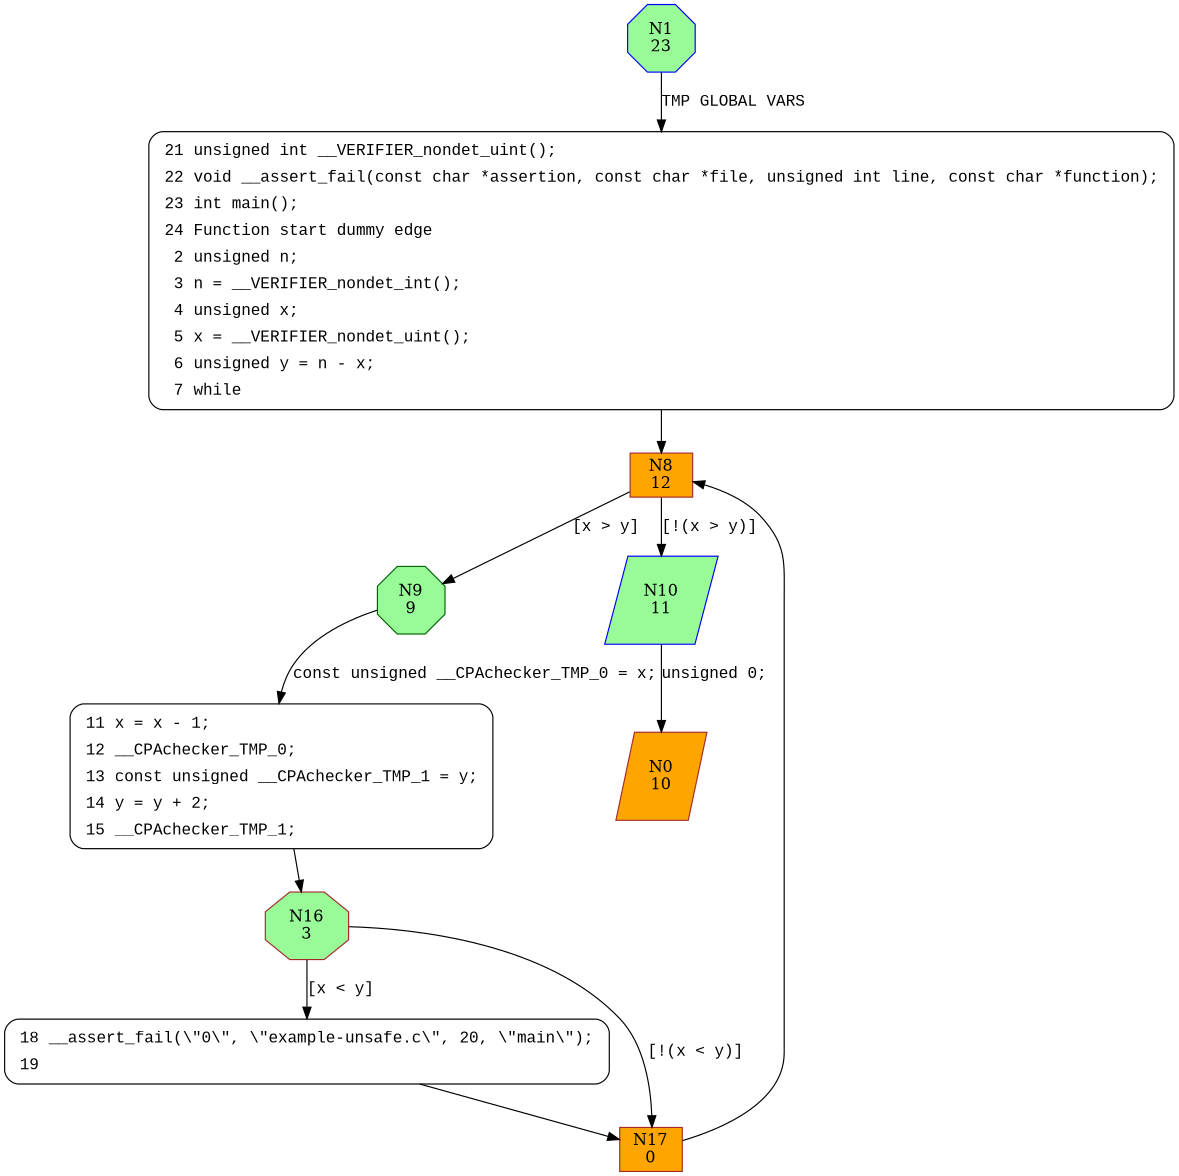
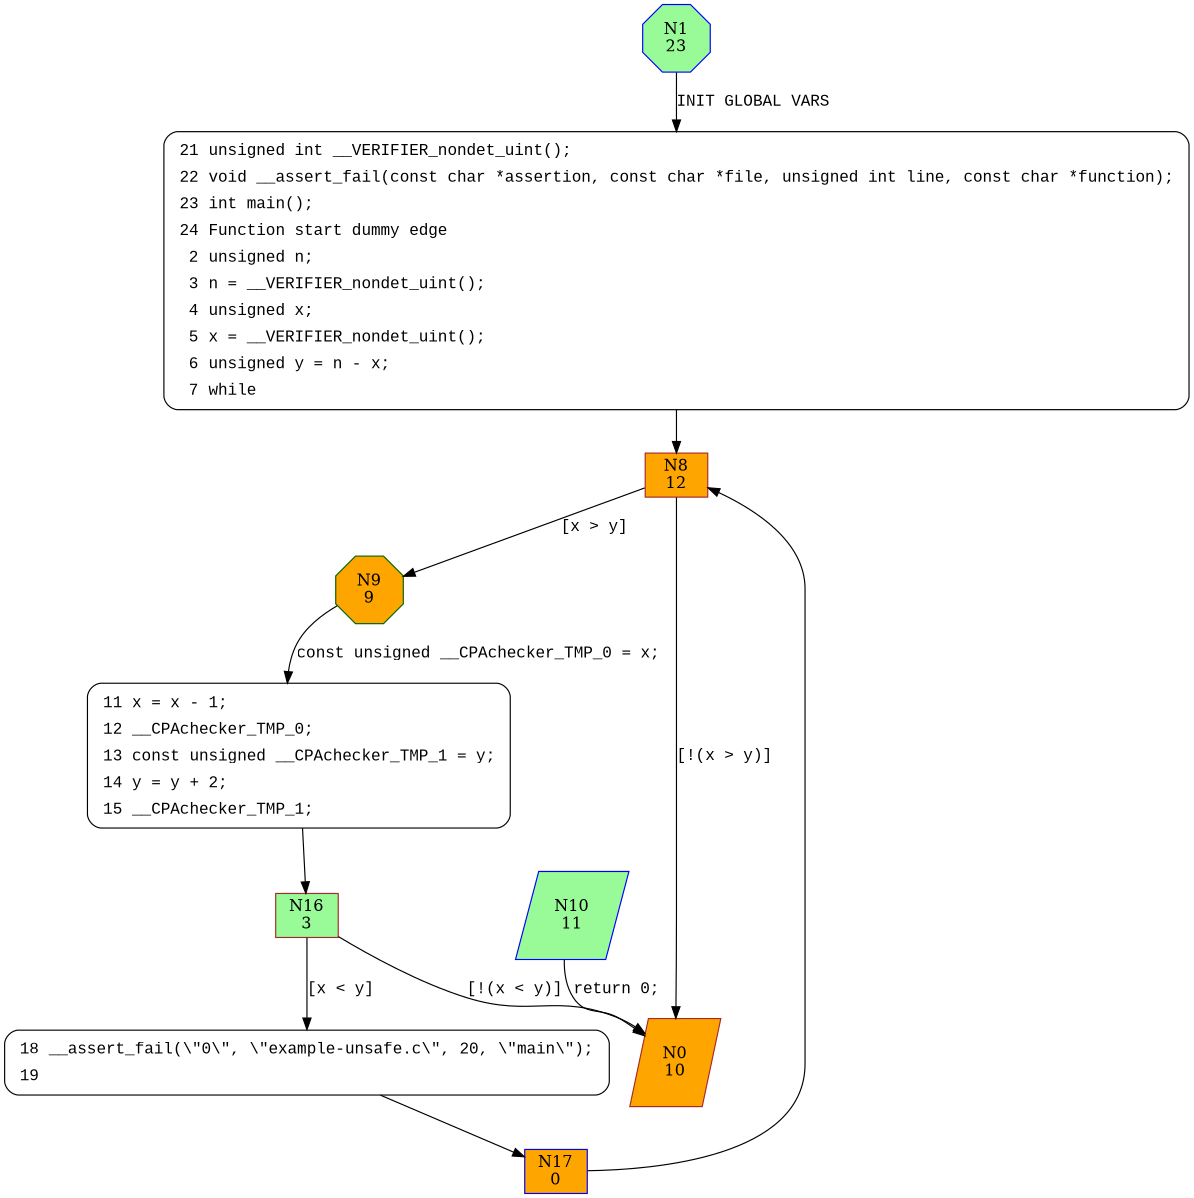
edge "N1 23" -> "21": label "TMP GLOBAL VARS" -> "INIT GLOBAL VARS"
node "21": text "n = __VERIFIER_nondet_int();" -> "n = __VERIFIER_nondet_uint();"
edge "N8 12" -> "N10 11": now "N8 12" -> "N0 10"
node "N9 9": fillcolor palegreen -> orange
edge "N10 11" -> "N0 10": label "unsigned 0;" -> "return 0;"
node "N16 3": shape octagon -> box
edge "N16 3" -> "N17 0": now "N16 3" -> "N0 10"
node "N17 0": color brown -> blue
